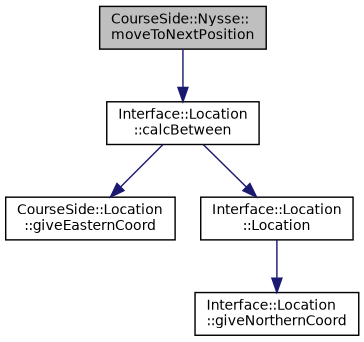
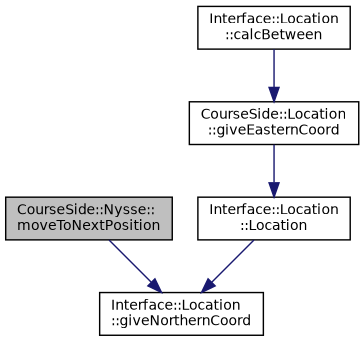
edge "CourseSide::Nysse:: moveToNextPosition" -> "Interface::Location ::calcBetween": now "CourseSide::Nysse:: moveToNextPosition" -> "Interface::Location ::giveNorthernCoord"
edge "Interface::Location ::calcBetween" -> "Interface::Location ::Location": now "CourseSide::Location ::giveEasternCoord" -> "Interface::Location ::Location"
